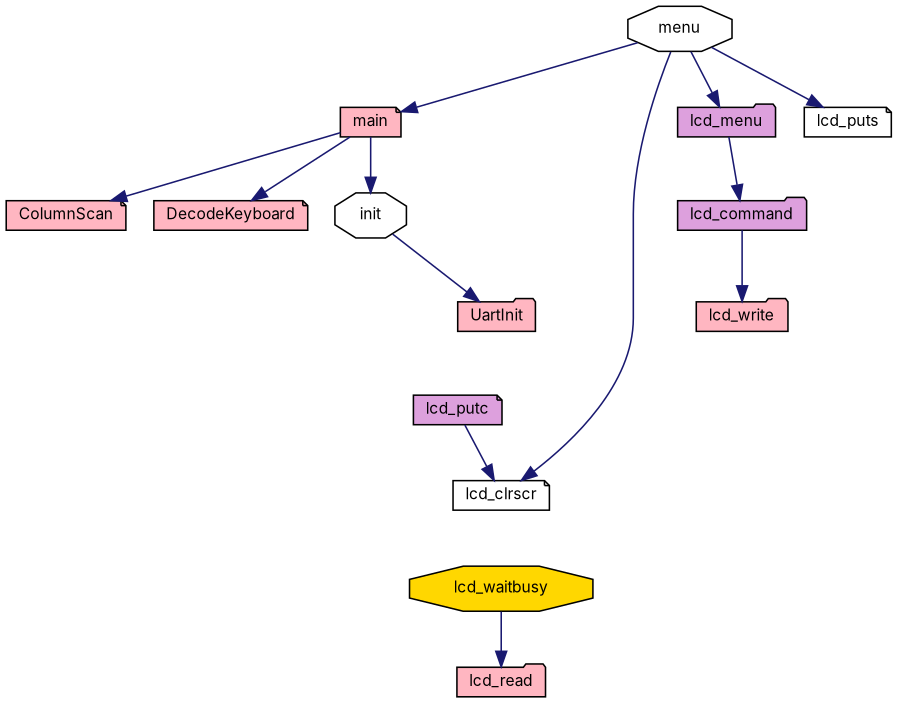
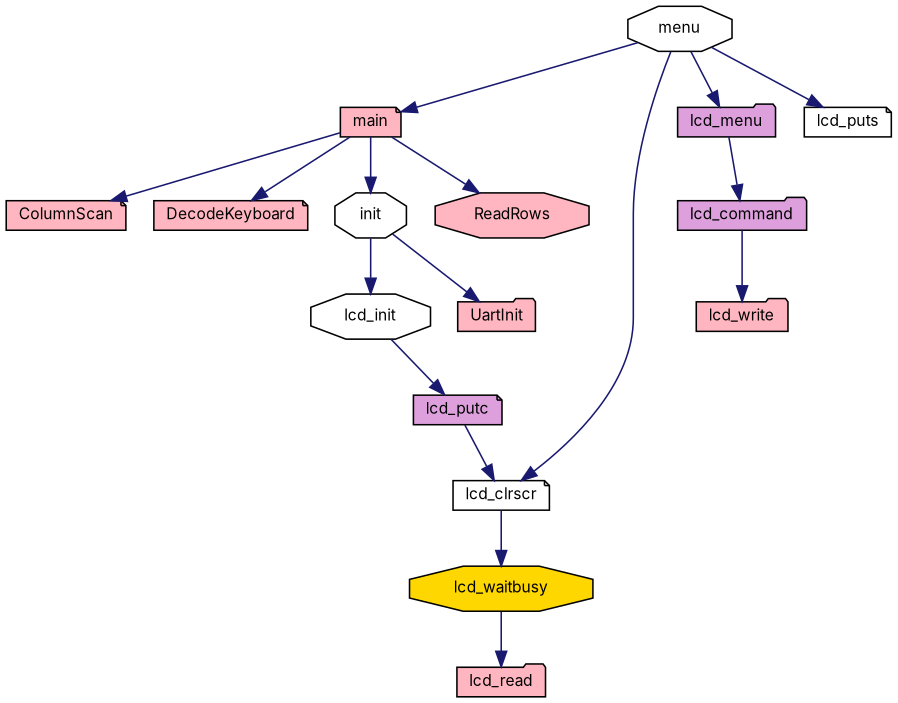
node "ReadRows": added
node "lcd_init": added
edge "lcd_clrscr" -> "lcd_waitbusy": added
